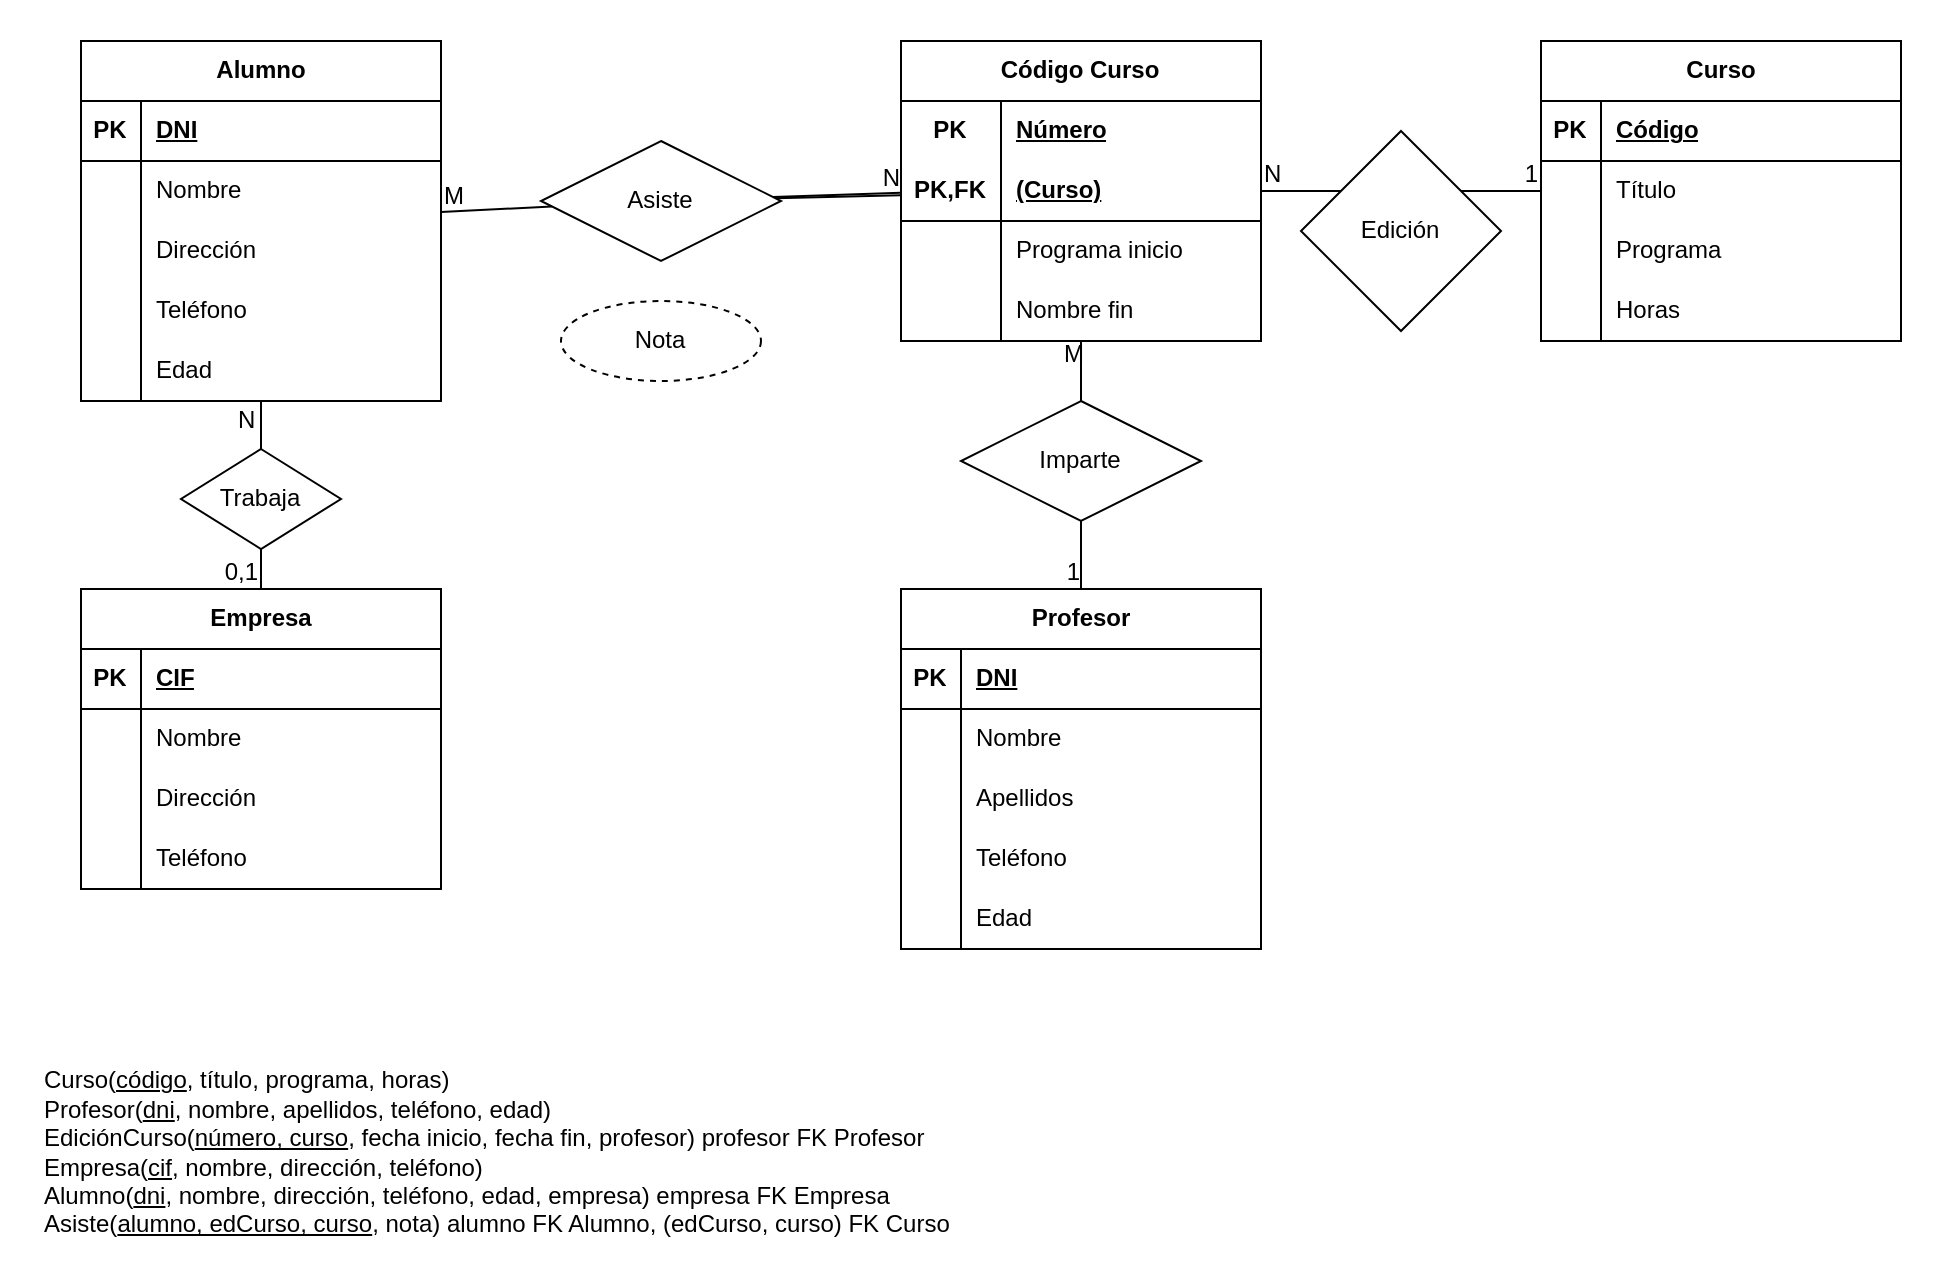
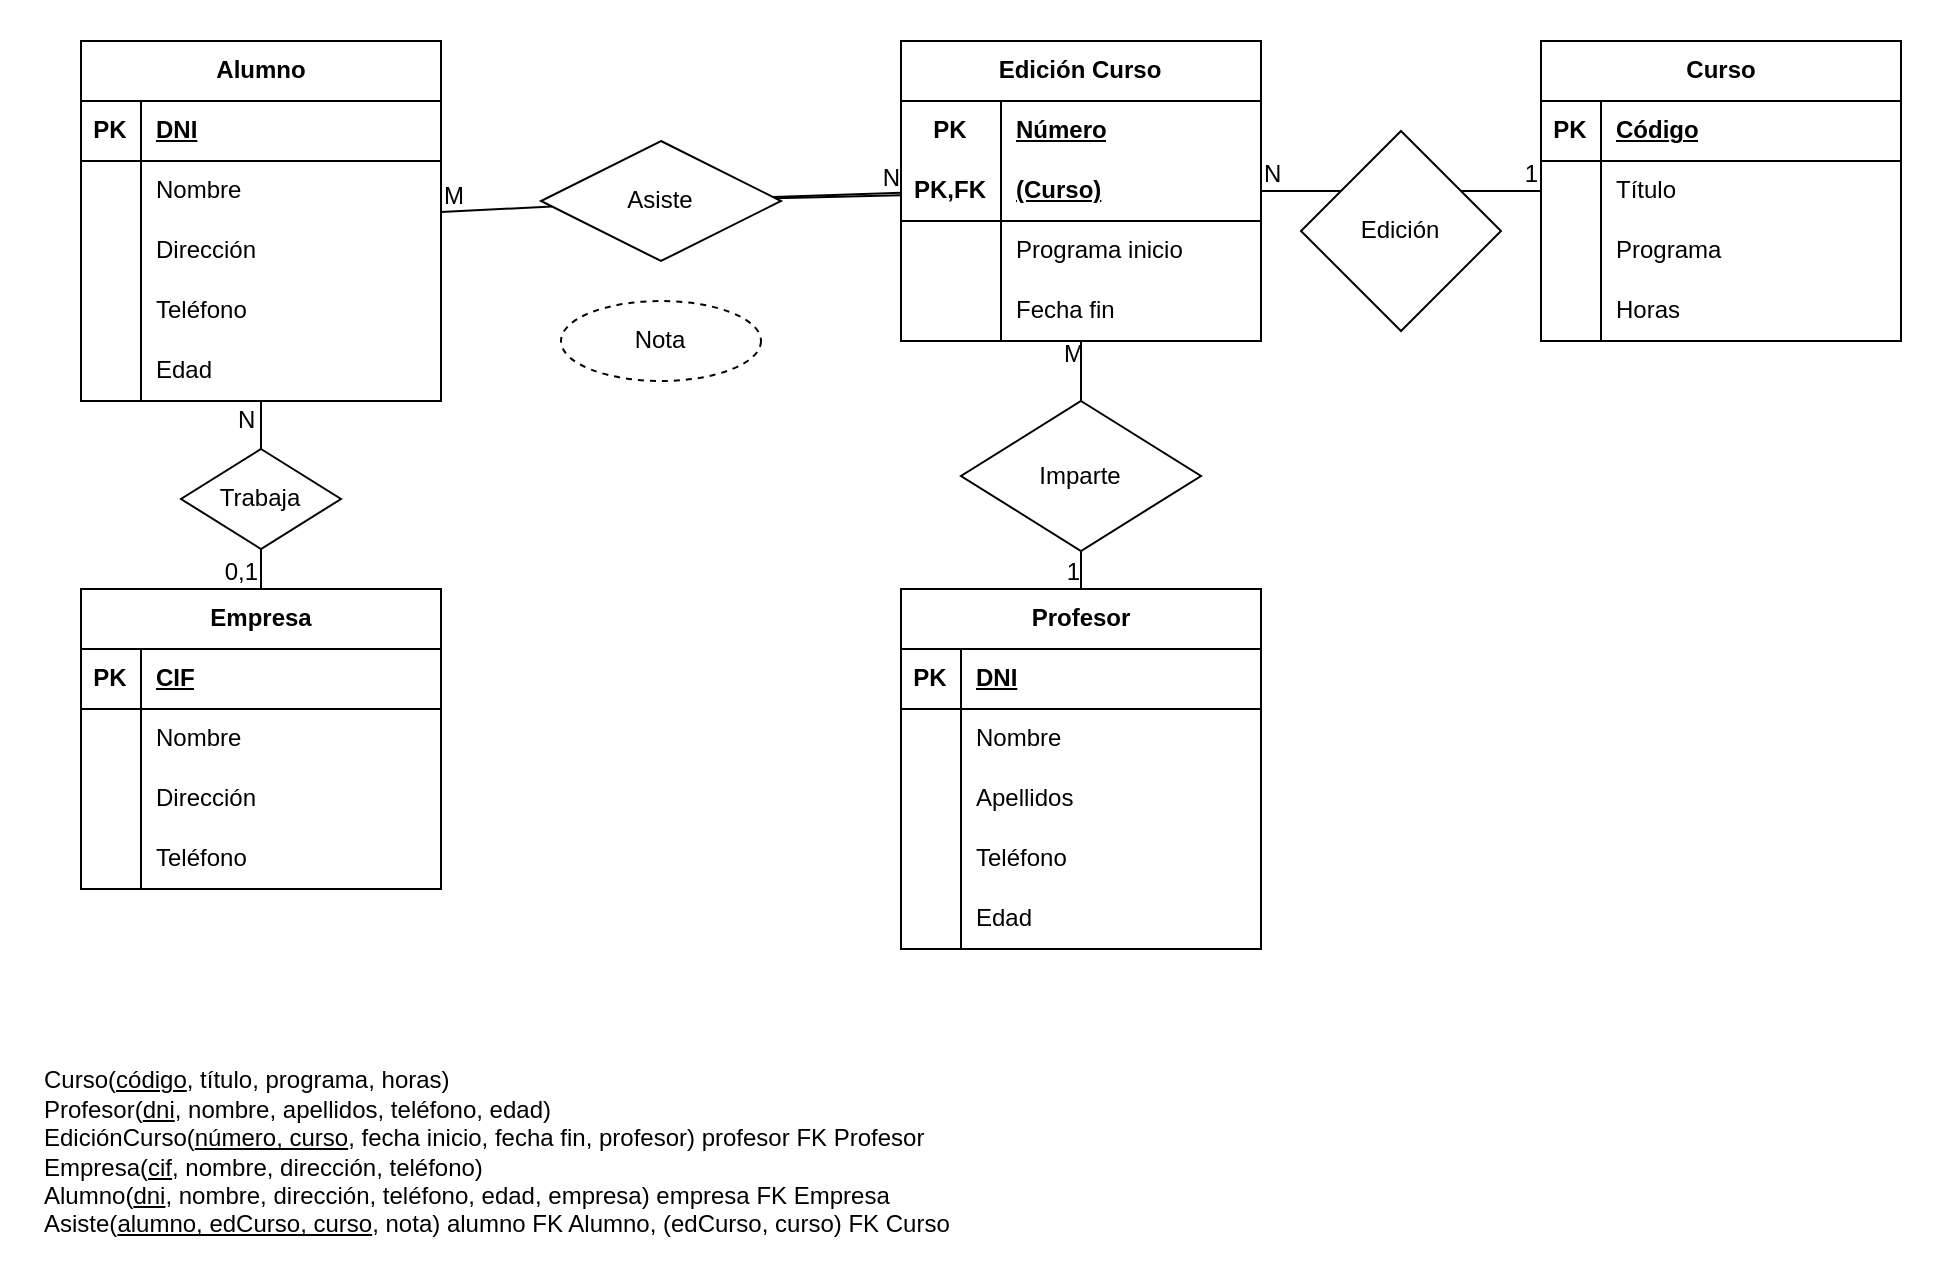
node "Código Curso": label "Código Curso" -> "Edición Curso"
node "Nombre fin": label "Nombre fin" -> "Fecha fin"
node "Imparte": size 240x120 -> 240x150
